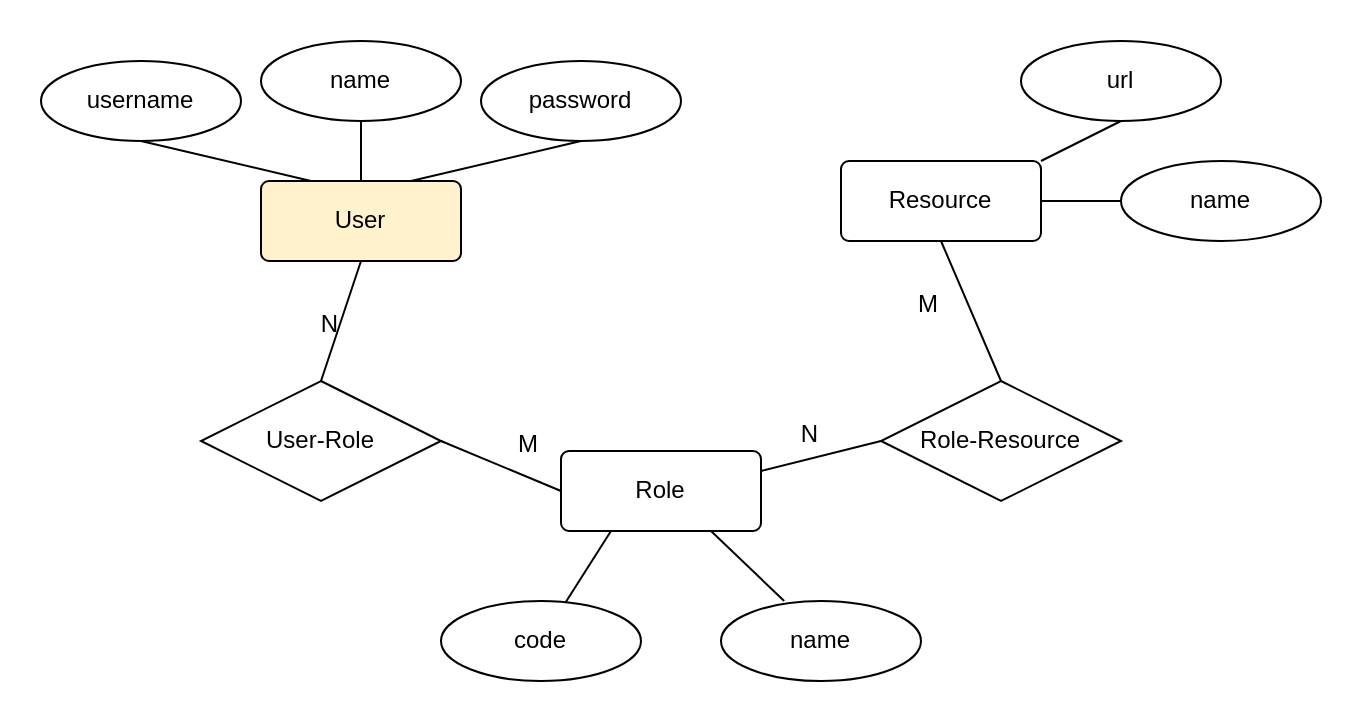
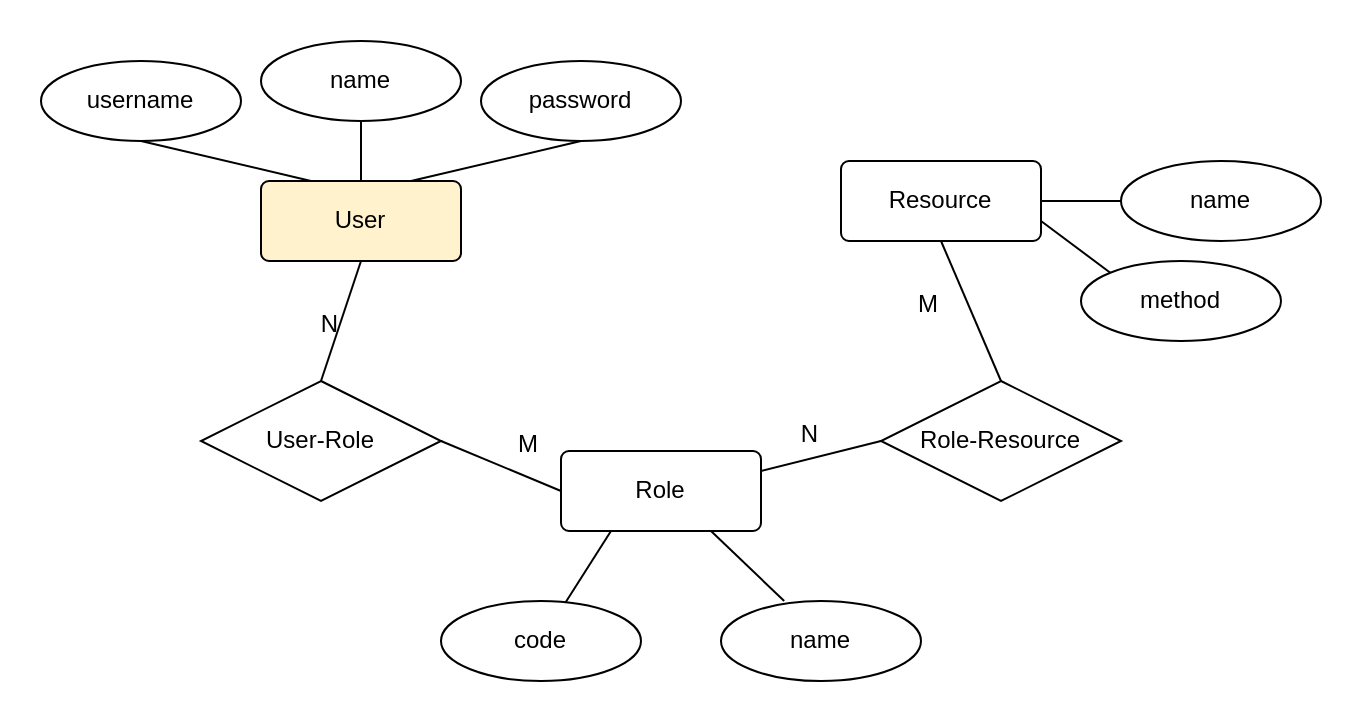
node "url": removed
edge "url" -- "Resource": removed
edge "Resource" -- "method": added
node "method": added
